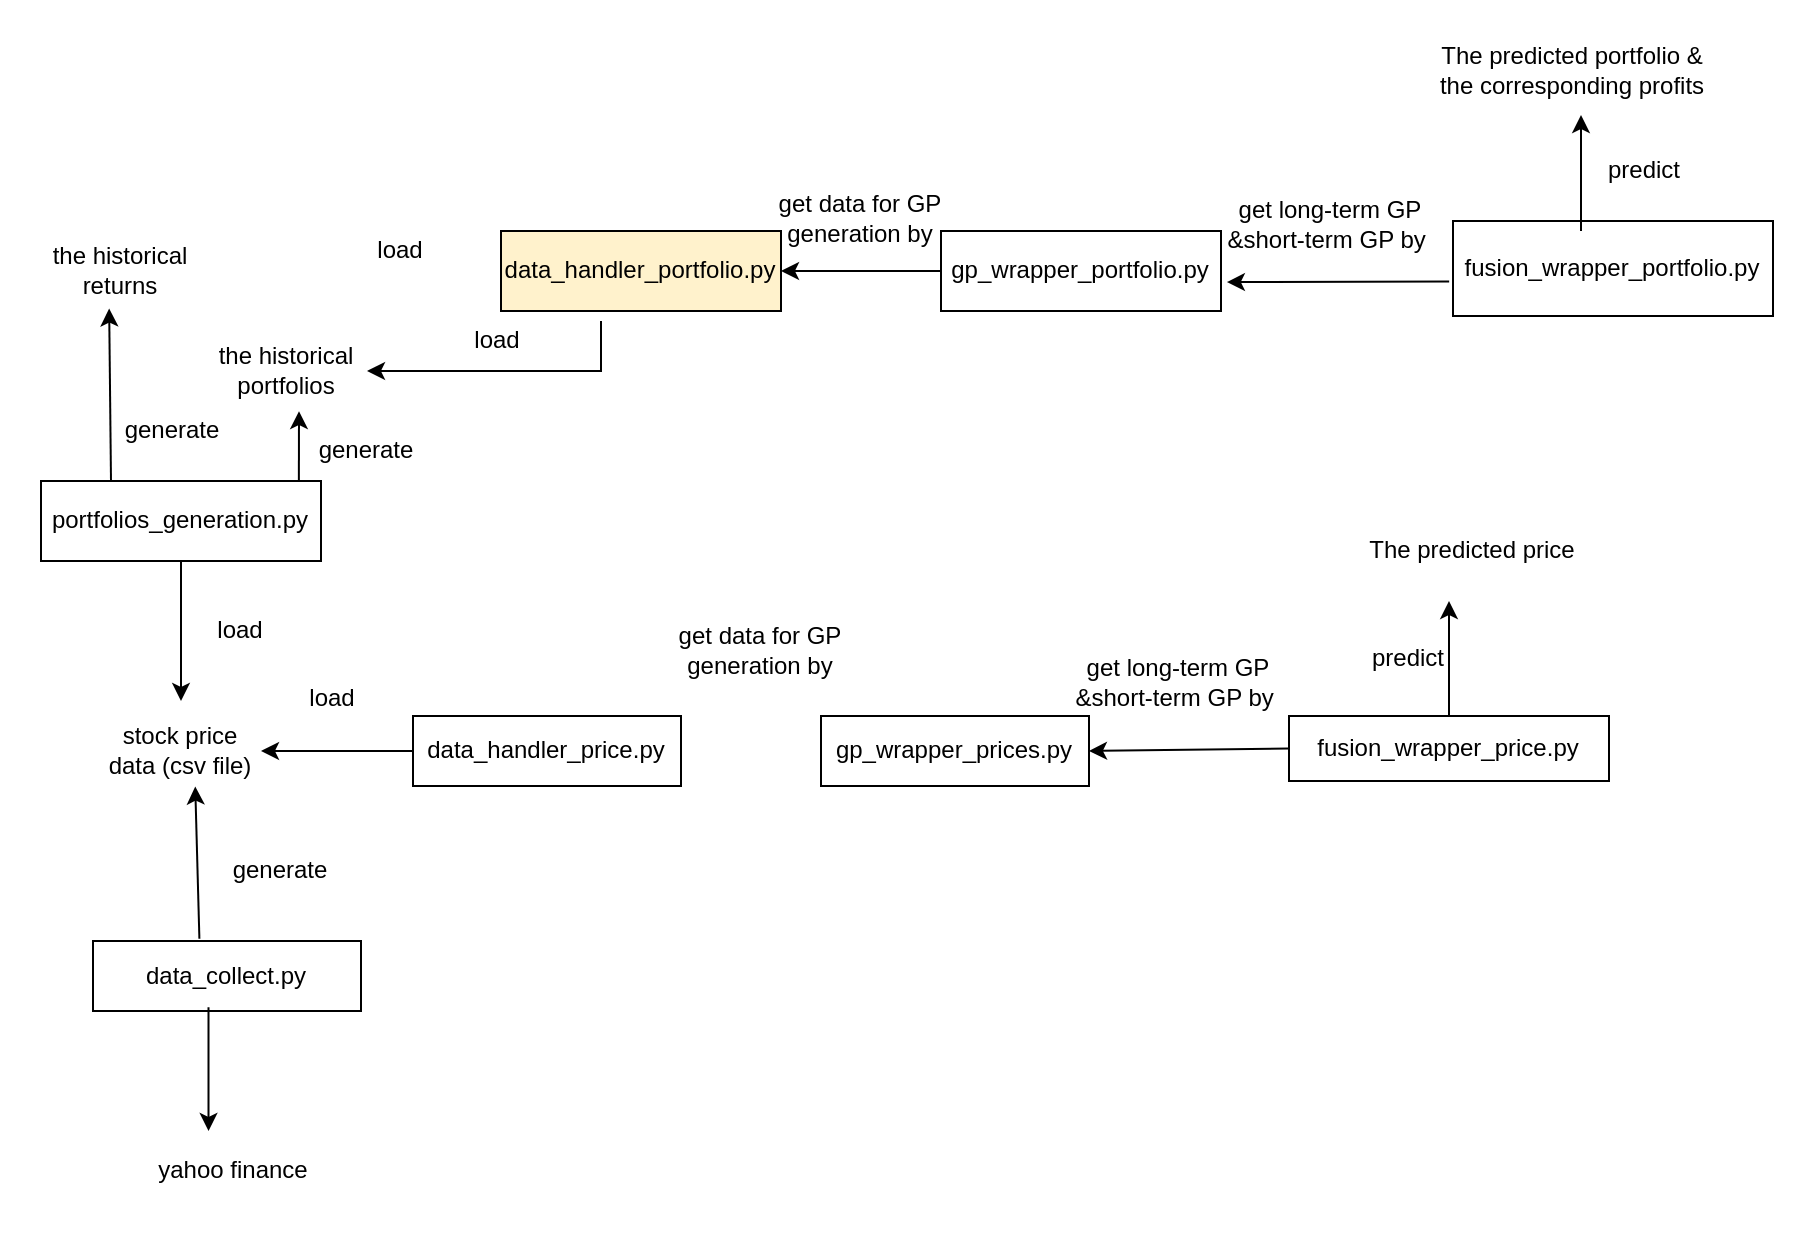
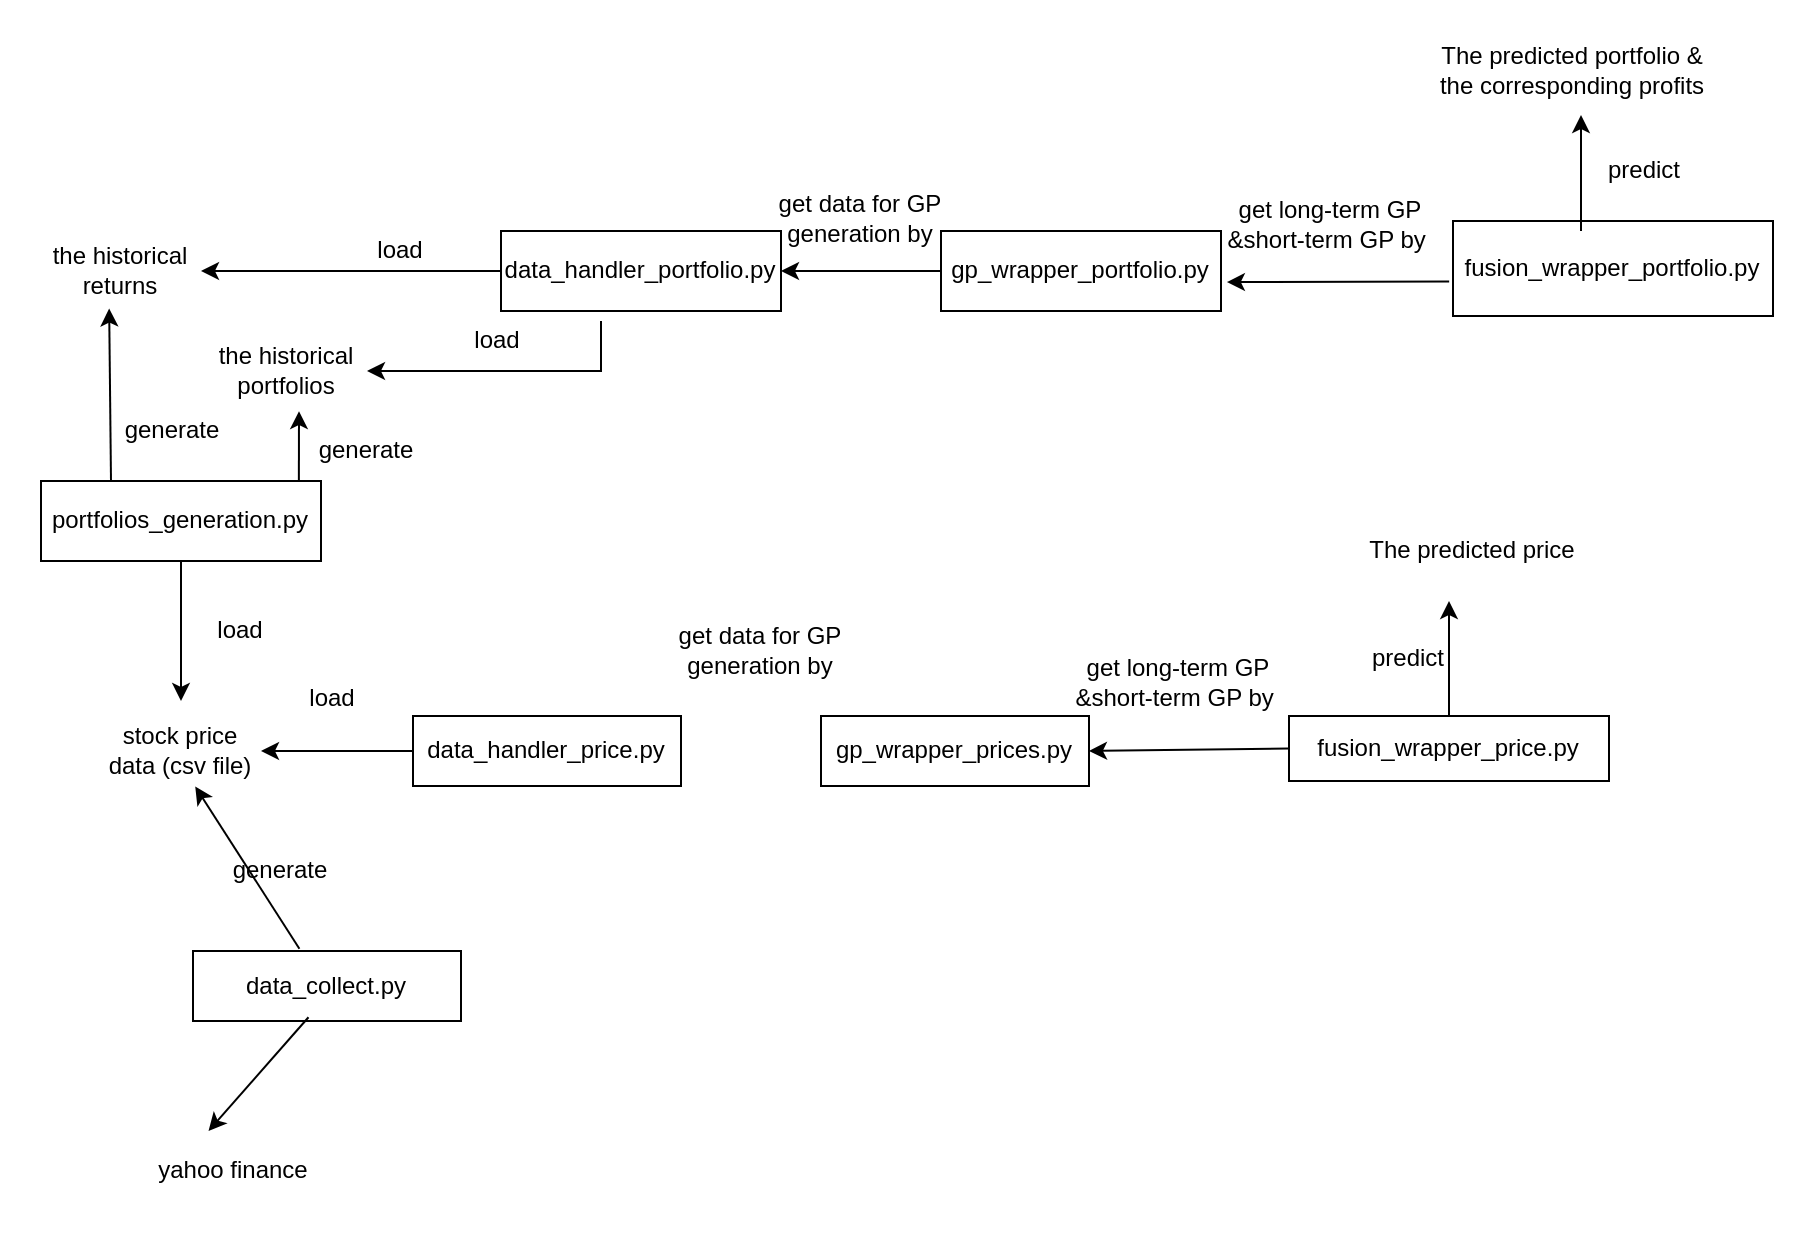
edge "data_handler_portfolio.py" -> "the historical returns": added
node "data_handler_portfolio.py": fillcolor #fff2cc -> #ffffff
node "data_collect.py": moved (227, 976) -> (327, 986)
